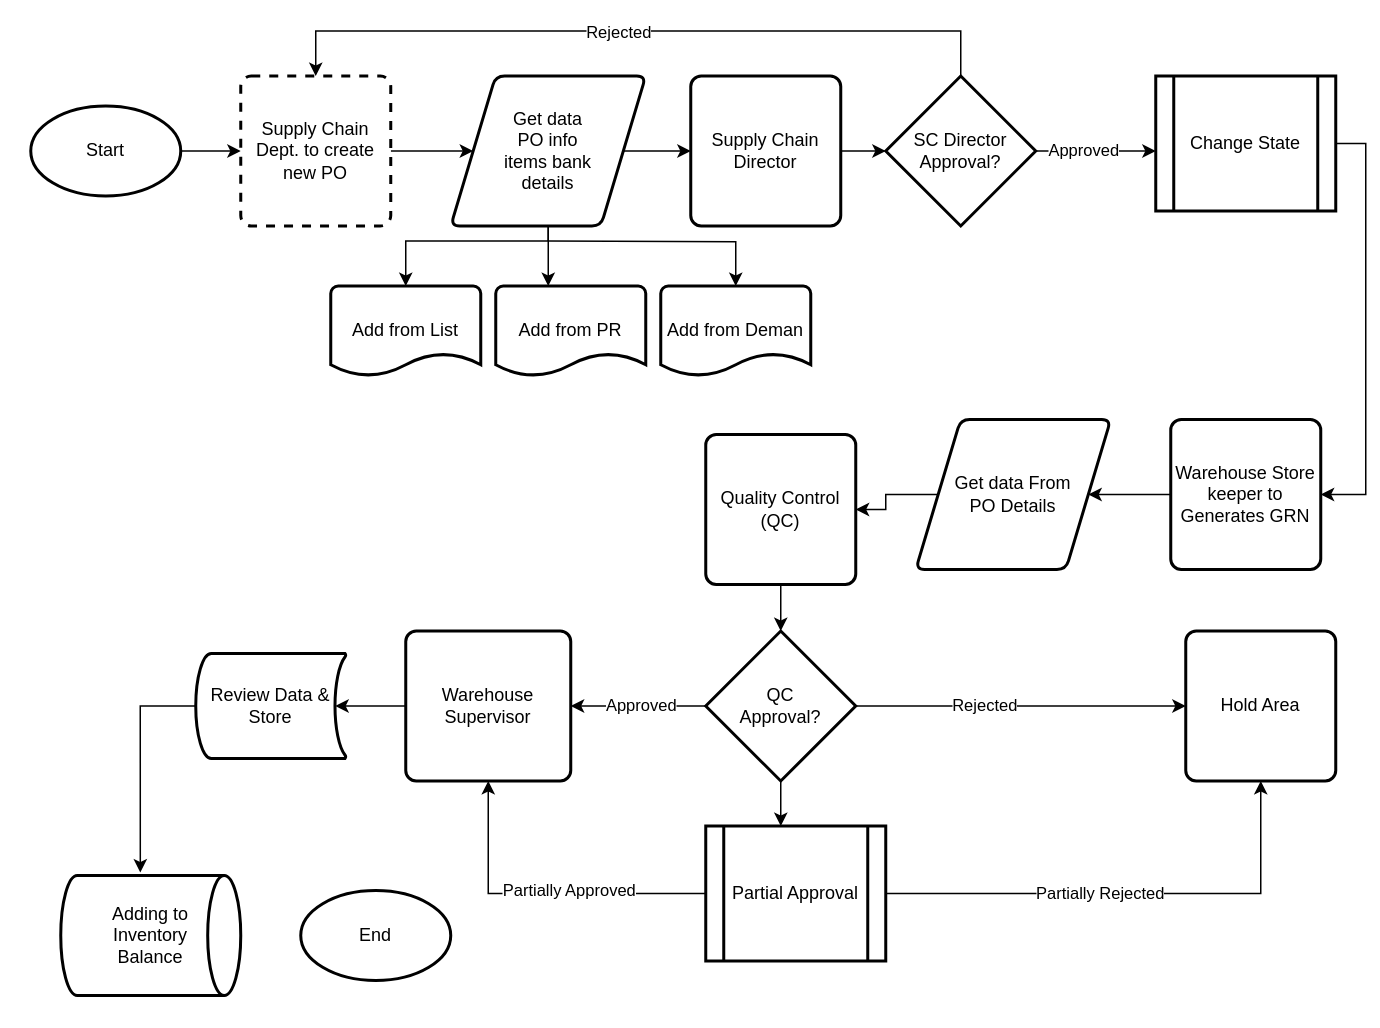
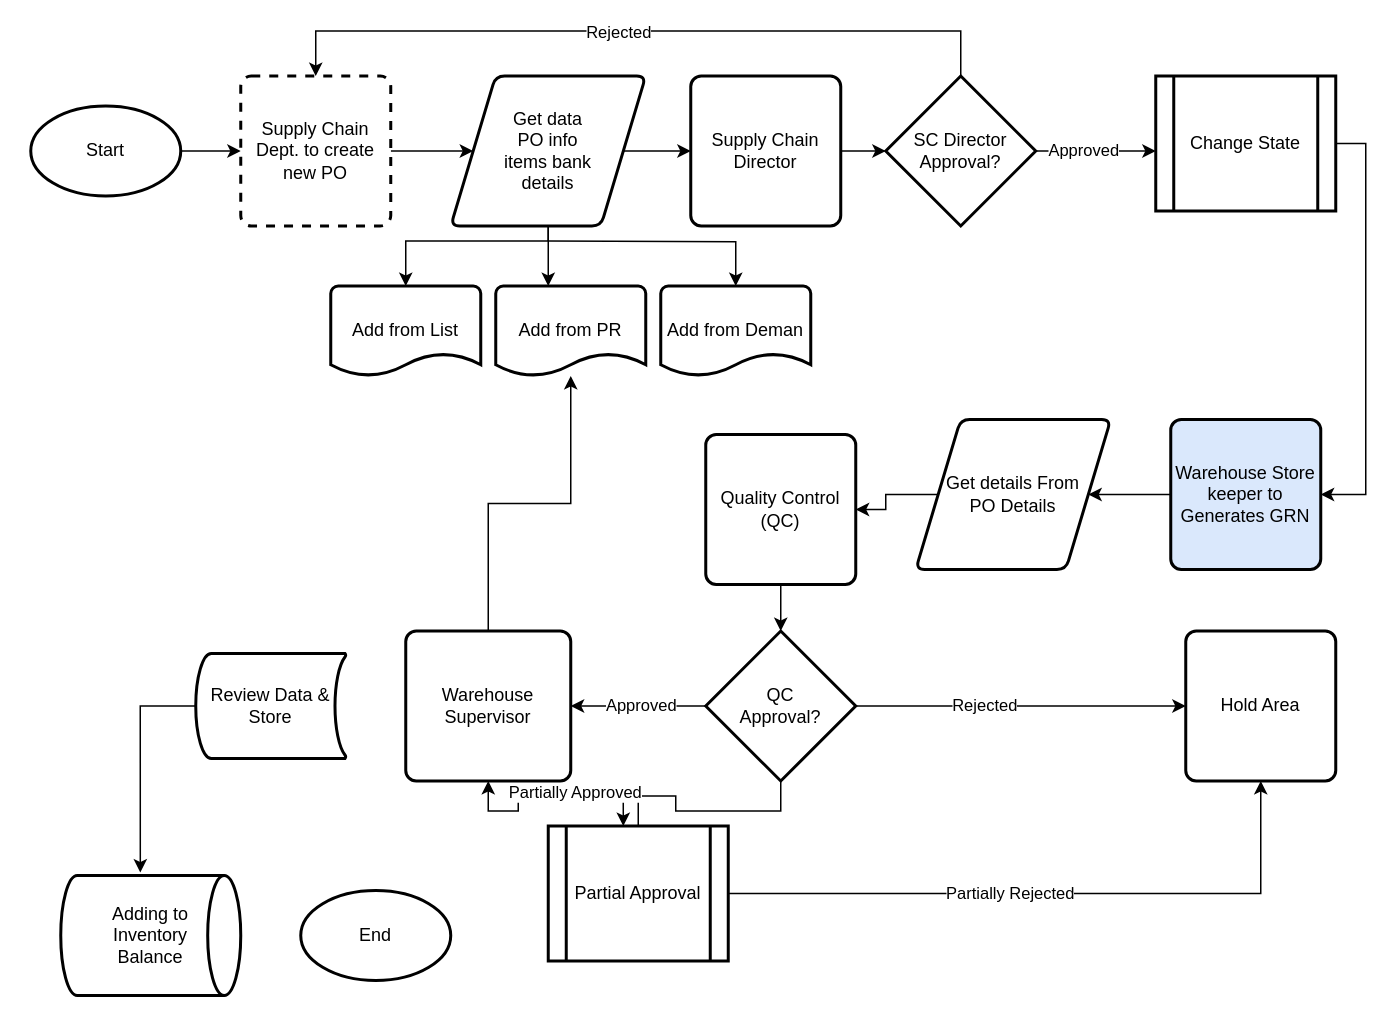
node "Get data From PO Details": label "Get data From PO Details" -> "Get details From PO Details"
node "Warehouse Store keeper to Generates GRN": fillcolor #ffffff -> #dae8fc
edge "Warehouse Supervisor" -> "Review Data & Store": now "Warehouse Supervisor" -> "Add from PR"
node "Partial Approval": moved (796, 893) -> (638, 893)
